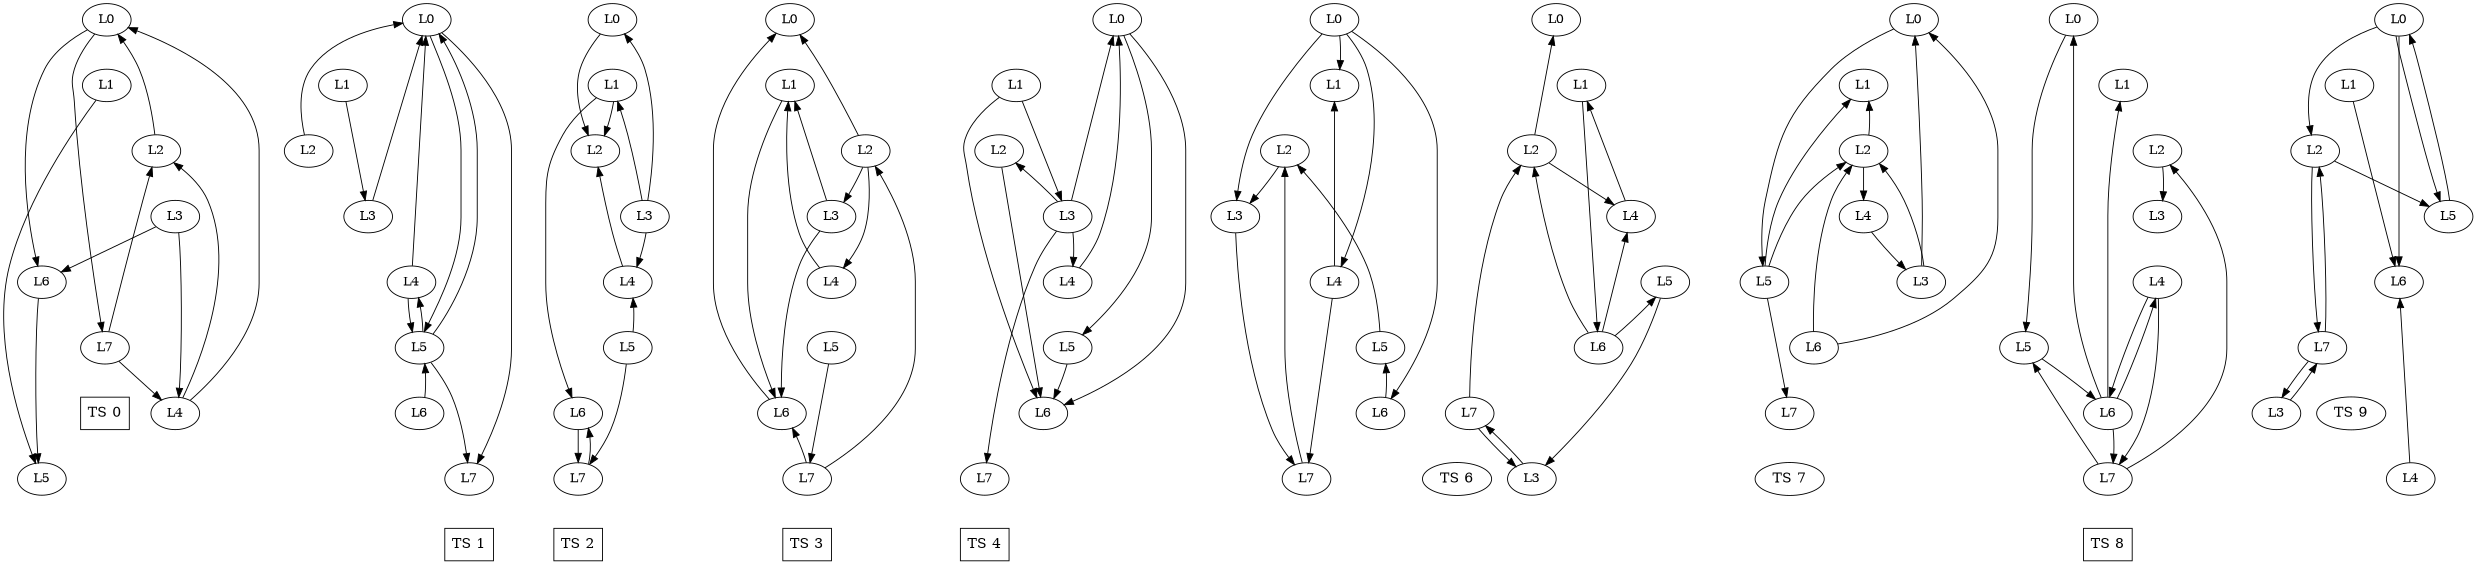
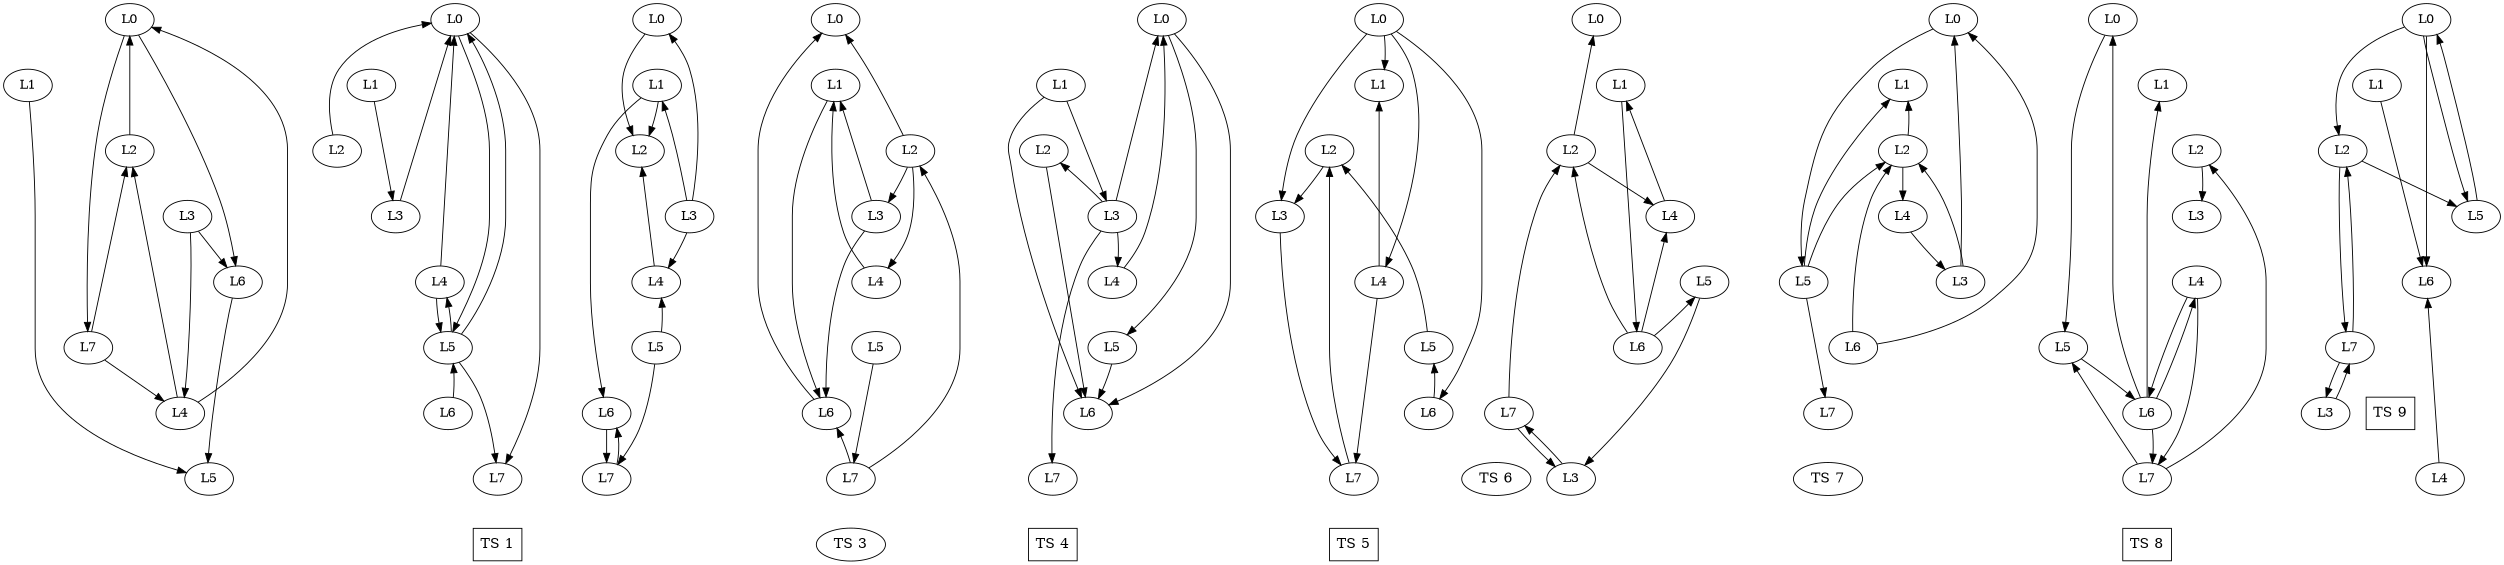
node "TS 0": removed
node "TS 9": shape ellipse -> box
node "TS 2": removed
node "TS 3": shape box -> ellipse
node "TS 5": added
